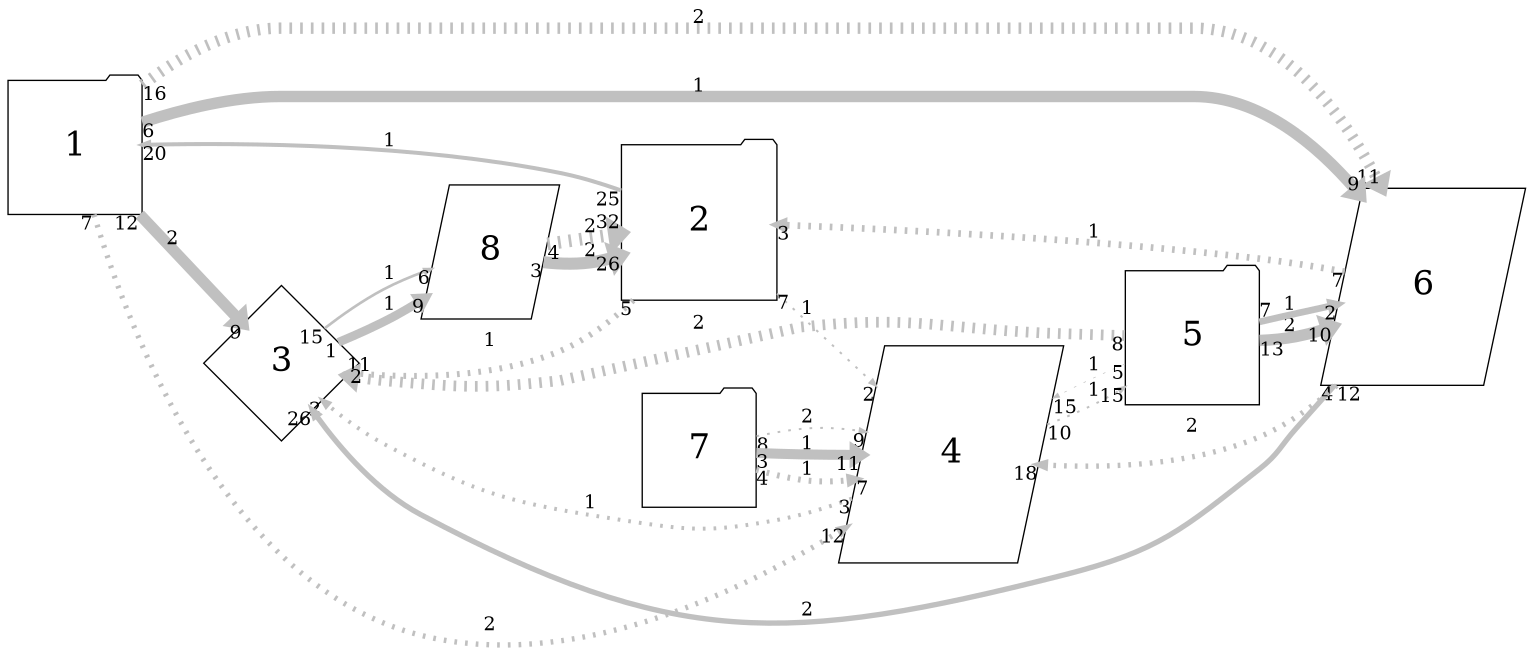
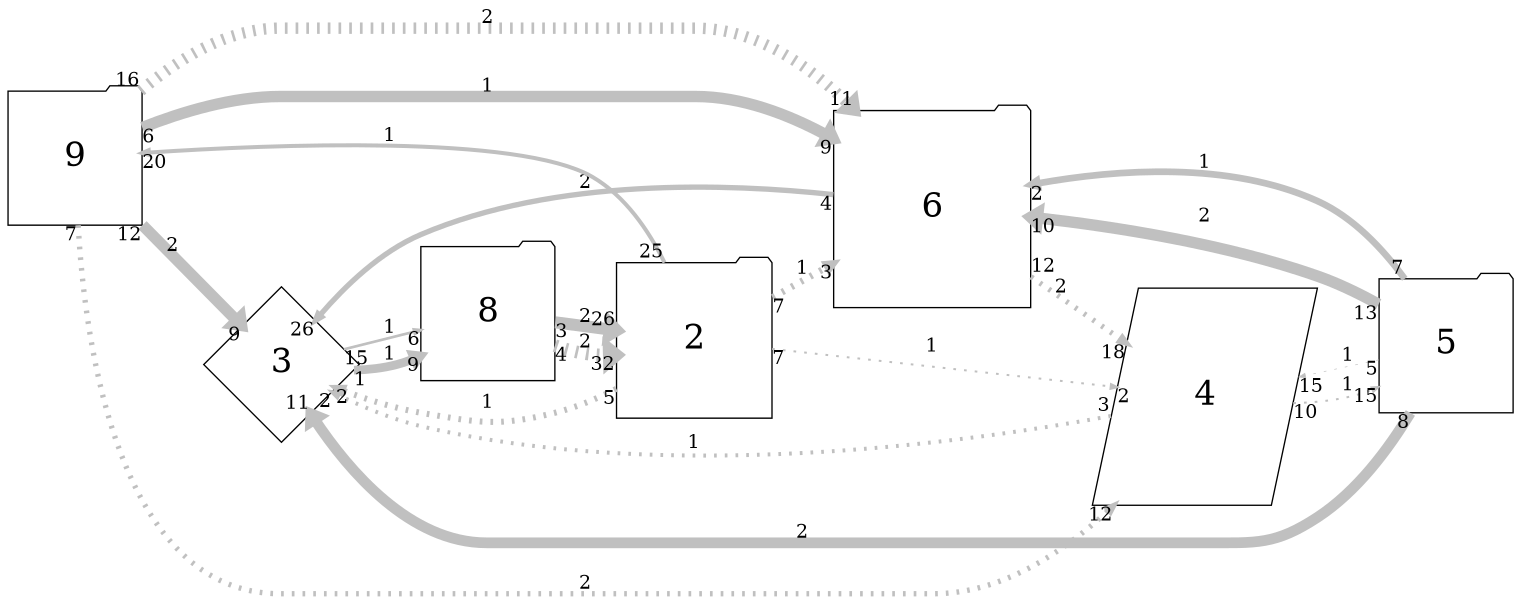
node "1": label "1" -> "9"
edge "6" -> "2": reversed
node "8": shape parallelogram -> folder
node "6": shape parallelogram -> folder
edge "5" -> "3": style dotted -> bold
node "7": removed
